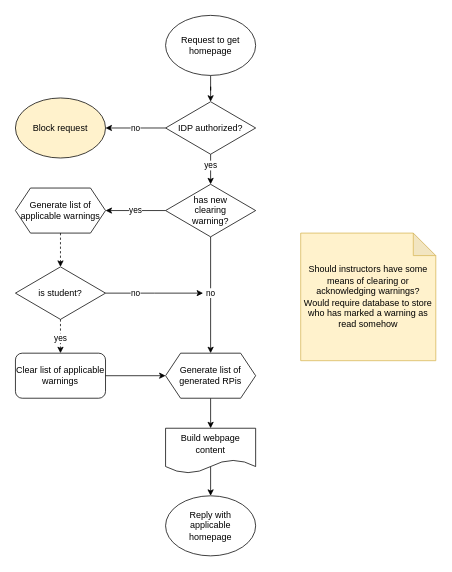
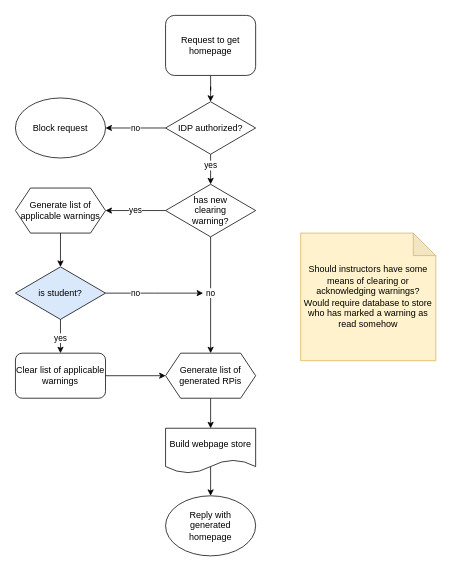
node "Request to get homepage": shape ellipse -> rounded rectangle
node "Block request": fillcolor #fff2cc -> #ffffff
edge "Generate list of applicable warnings" -> "is student?": style dashed -> solid
node "is student?": fillcolor #ffffff -> #dae8fc
edge "is student?" -> "Clear list of applicable warnings": style dashed -> solid
node "Build webpage content": label "Build webpage content" -> "Build webpage store"
node "Reply with applicable homepage": label "Reply with applicable homepage" -> "Reply with generated homepage"
